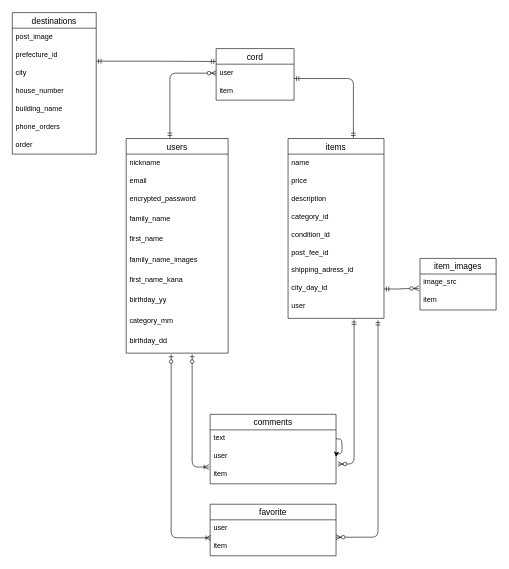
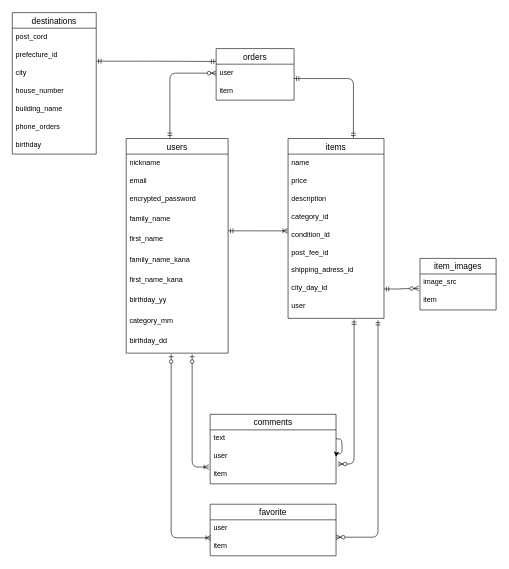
node "post_image": label "post_image" -> "post_cord"
node "cord": label "cord" -> "orders"
node "order": label "order" -> "birthday"
edge "condition_id" -- "first_name": added
node "family_name_images": label "family_name_images" -> "family_name_kana"
